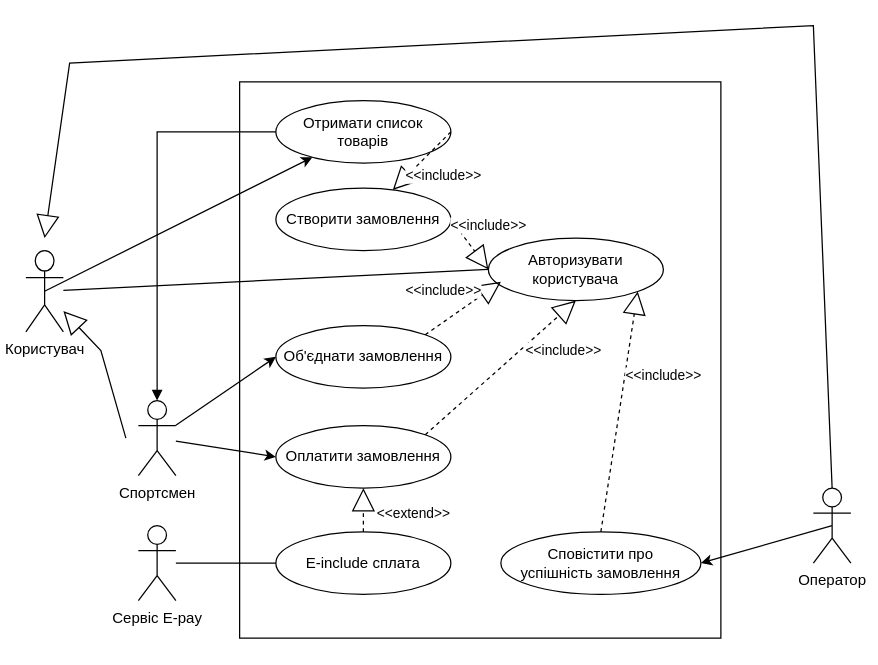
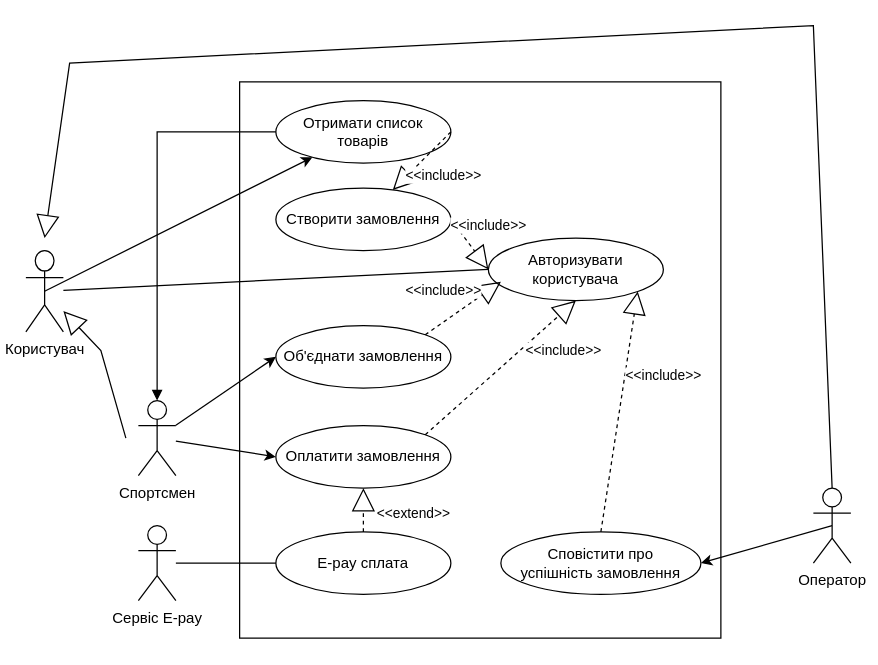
node "E-include сплата": label "E-include сплата" -> "E-pay сплата"
